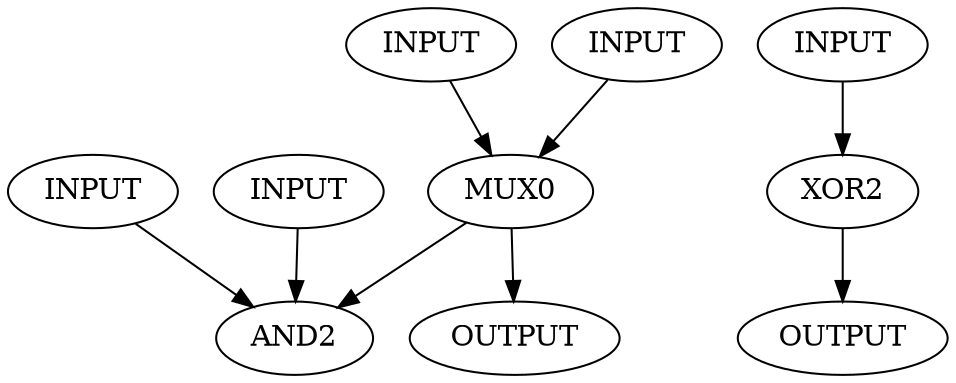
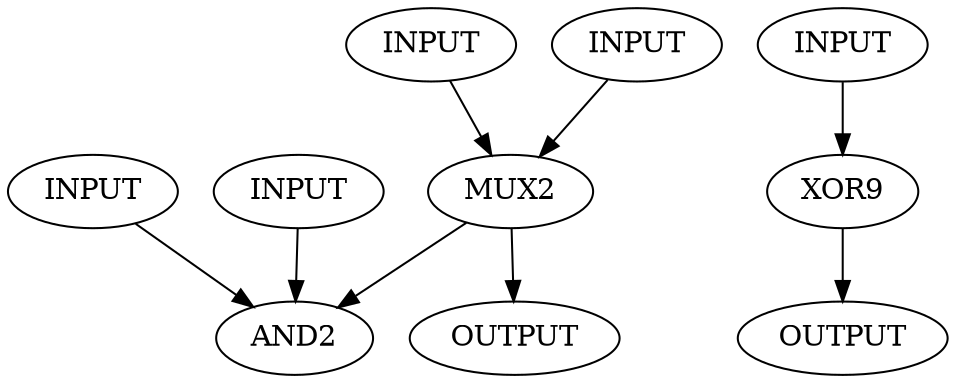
node "MUX0": label "MUX0" -> "MUX2"
node "XOR2": label "XOR2" -> "XOR9"
